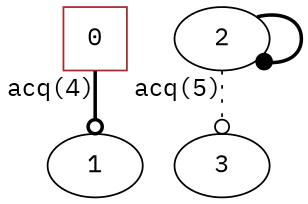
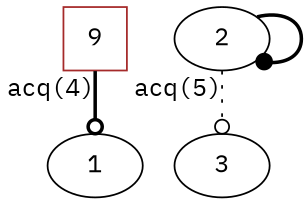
node "0": label "0" -> "9"
